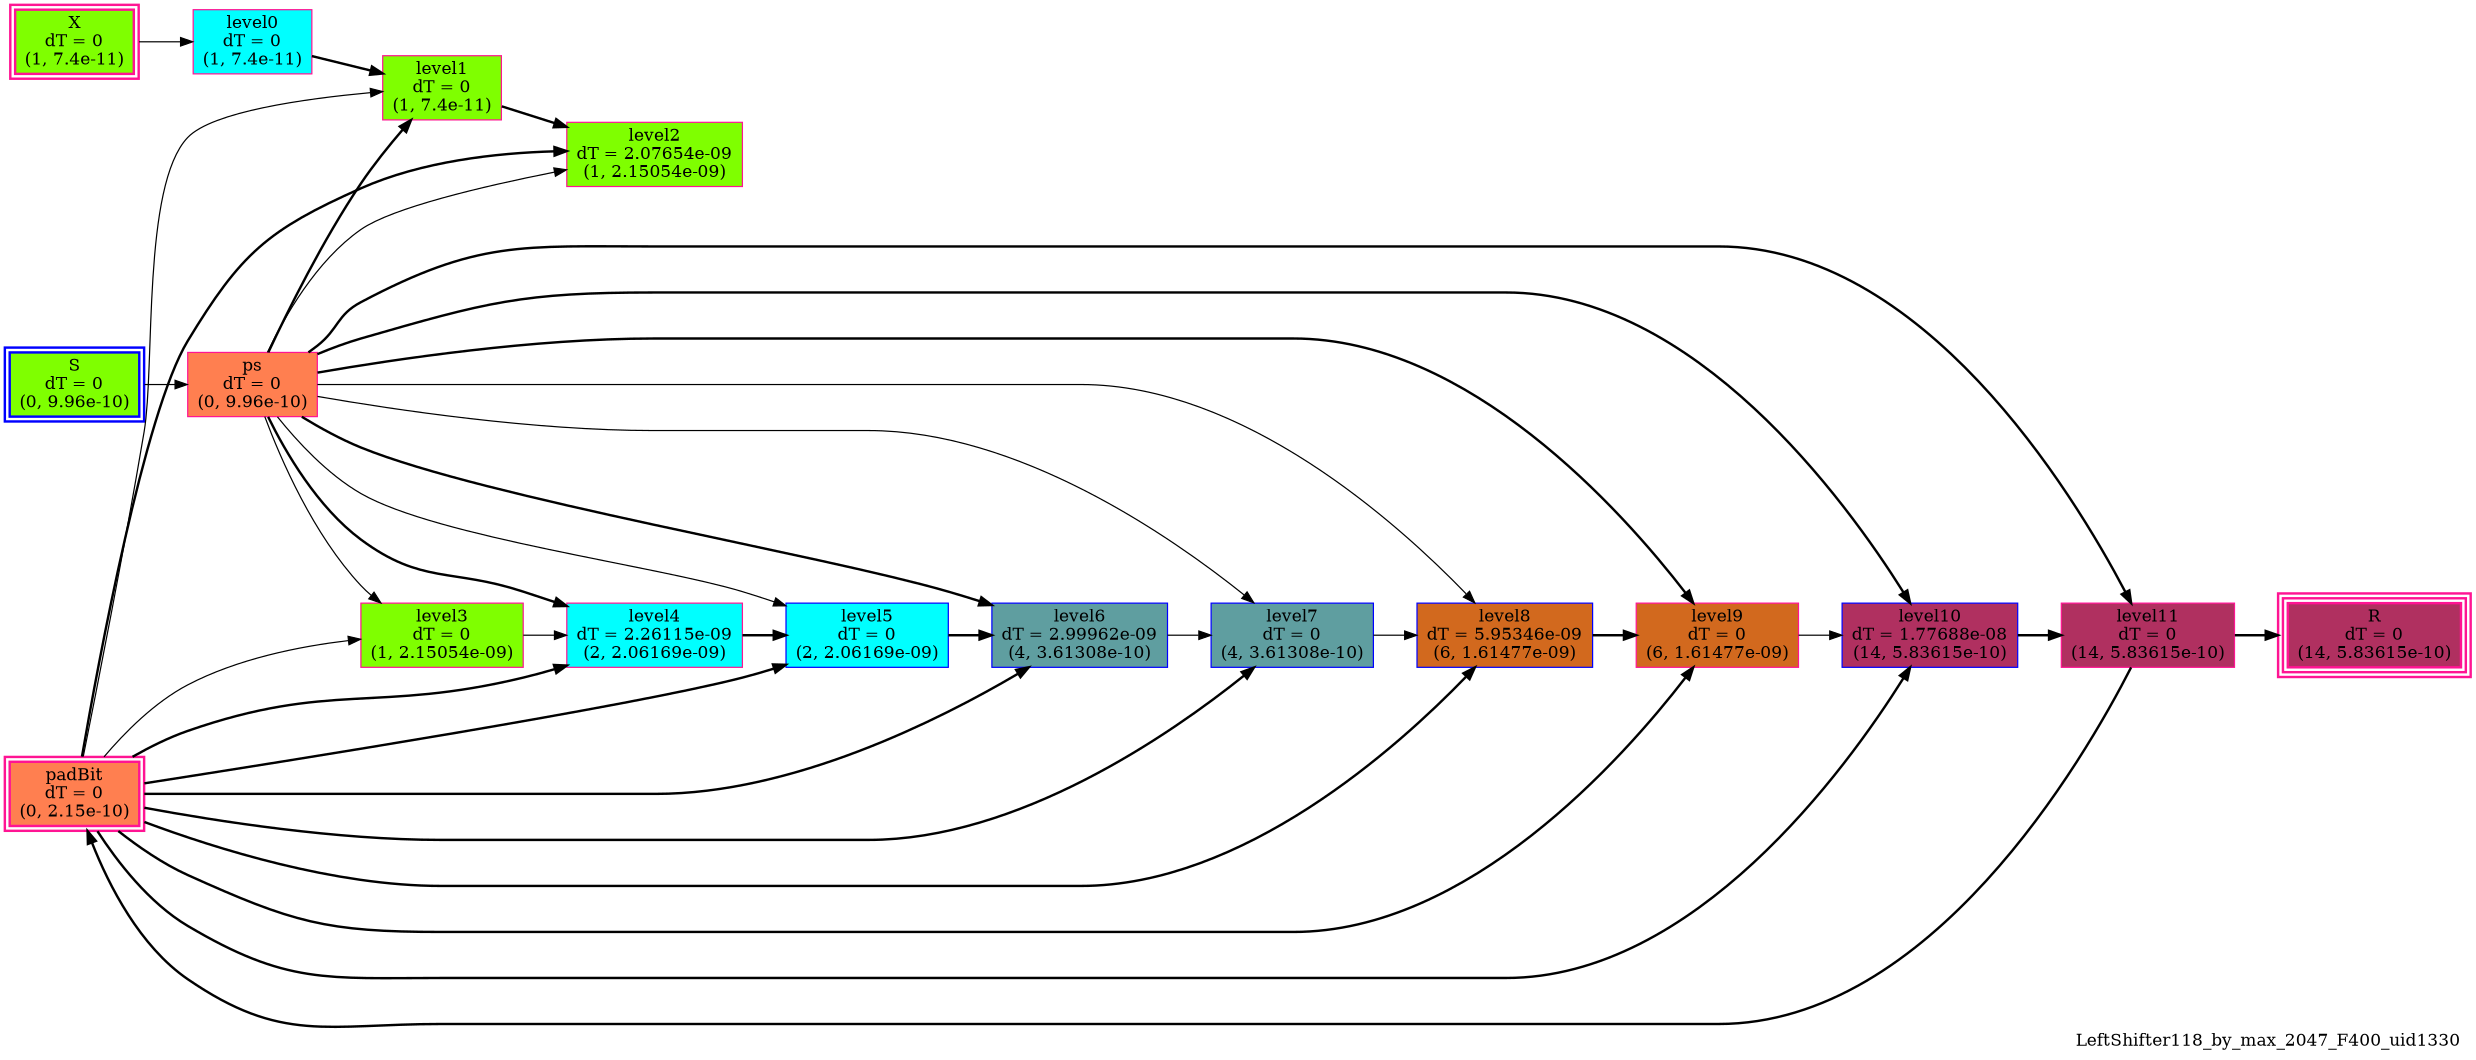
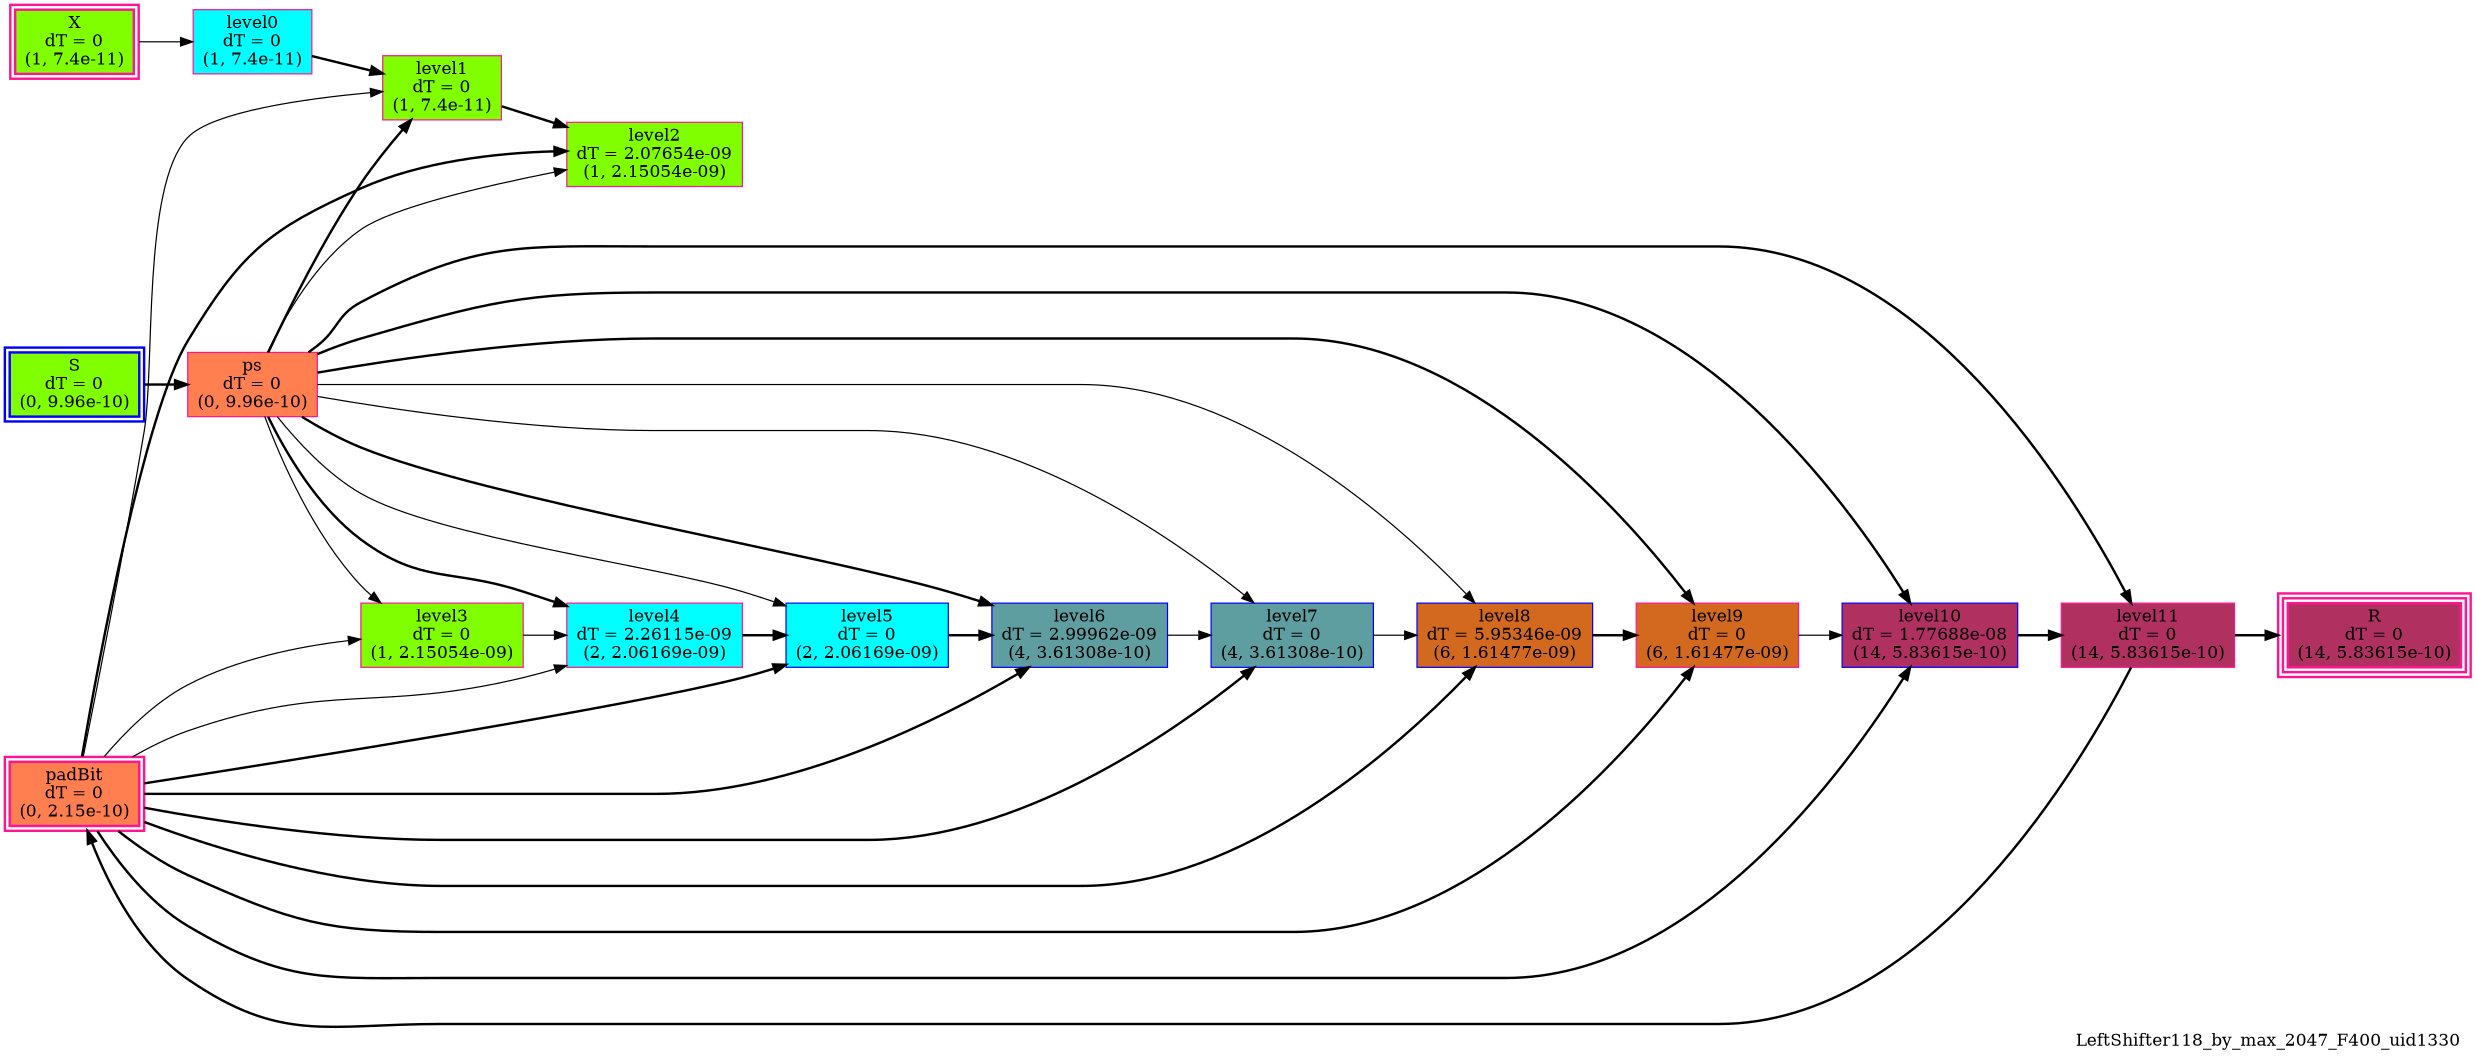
edge "S dT = 0 (0, 9.96e-10)" -> "ps dT = 0 (0, 9.96e-10)": style solid -> bold
edge "padBit dT = 0 (0, 2.15e-10)" -> "level4 dT = 2.26115e-09 (2, 2.06169e-09)": style bold -> solid
